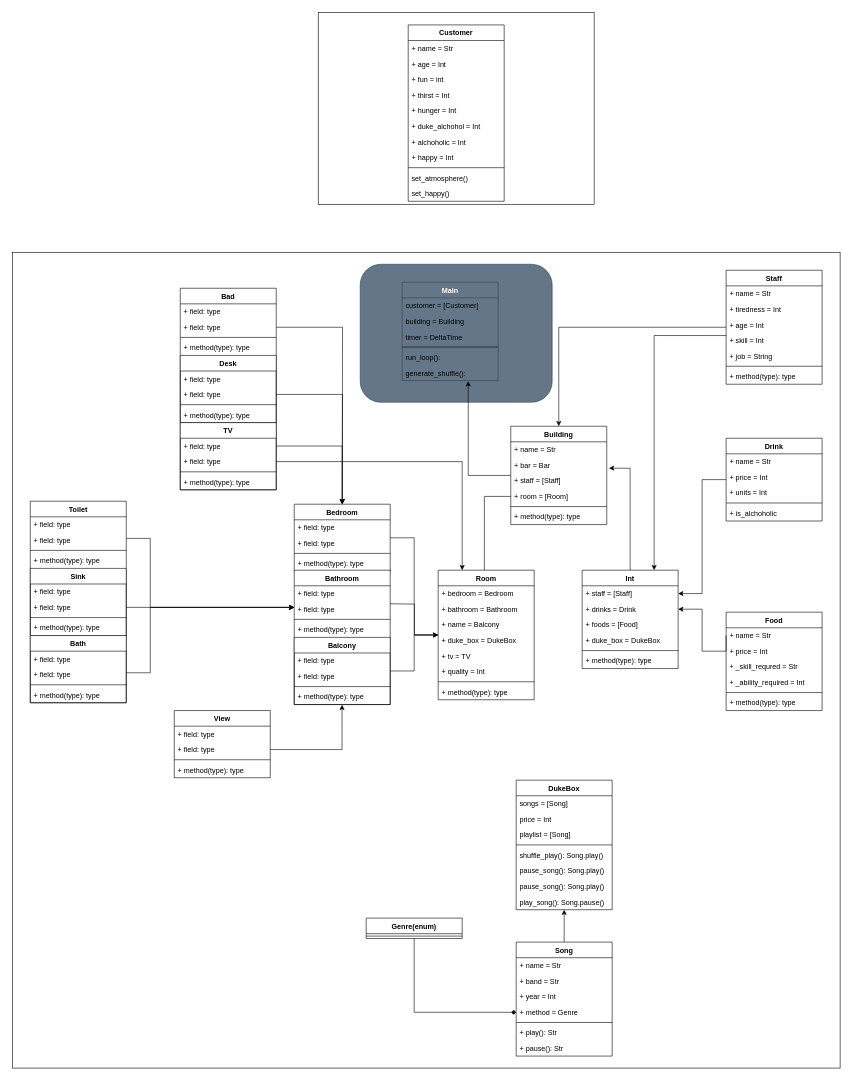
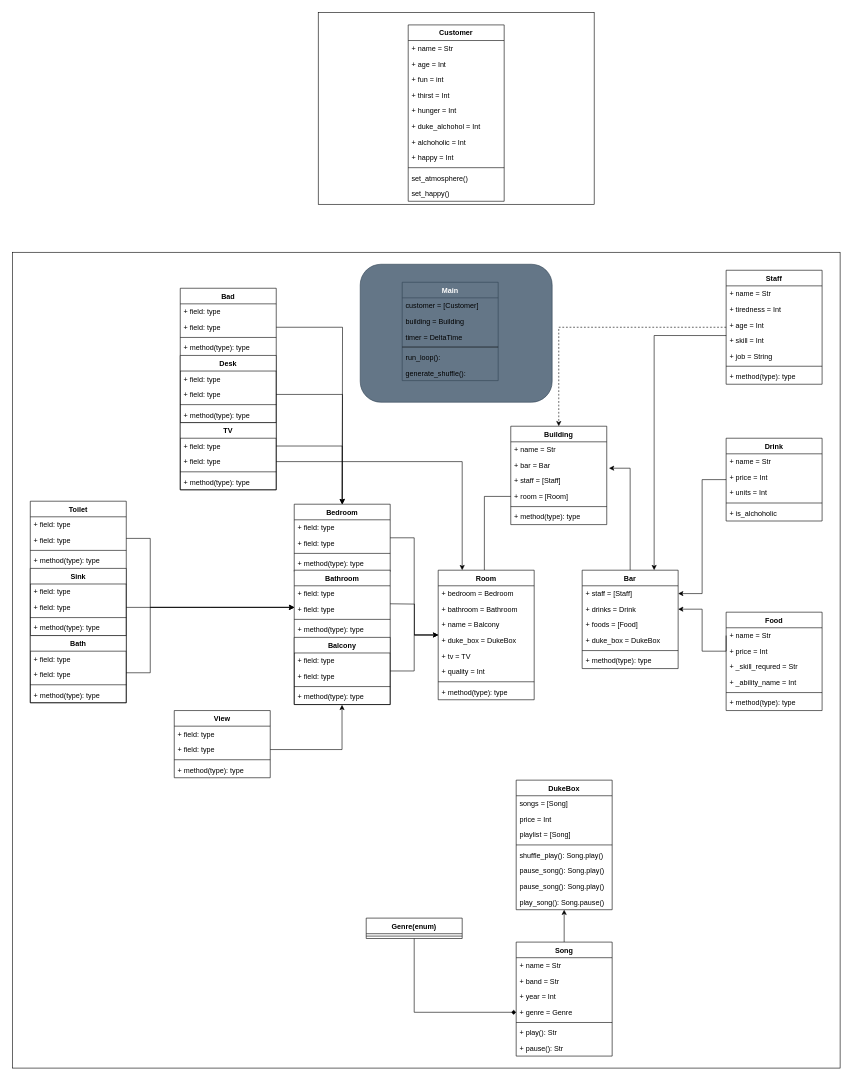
edge "Staff" -> "Building": style solid -> dashed
edge "Building" -> "generate_shuffle():": removed
node "Int": label "Int" -> "Bar"
node "+ _ability_required = Int": label "+ _ability_required = Int" -> "+ _ability_name = Int"
node "+ method = Genre": label "+ method = Genre" -> "+ genre = Genre"
